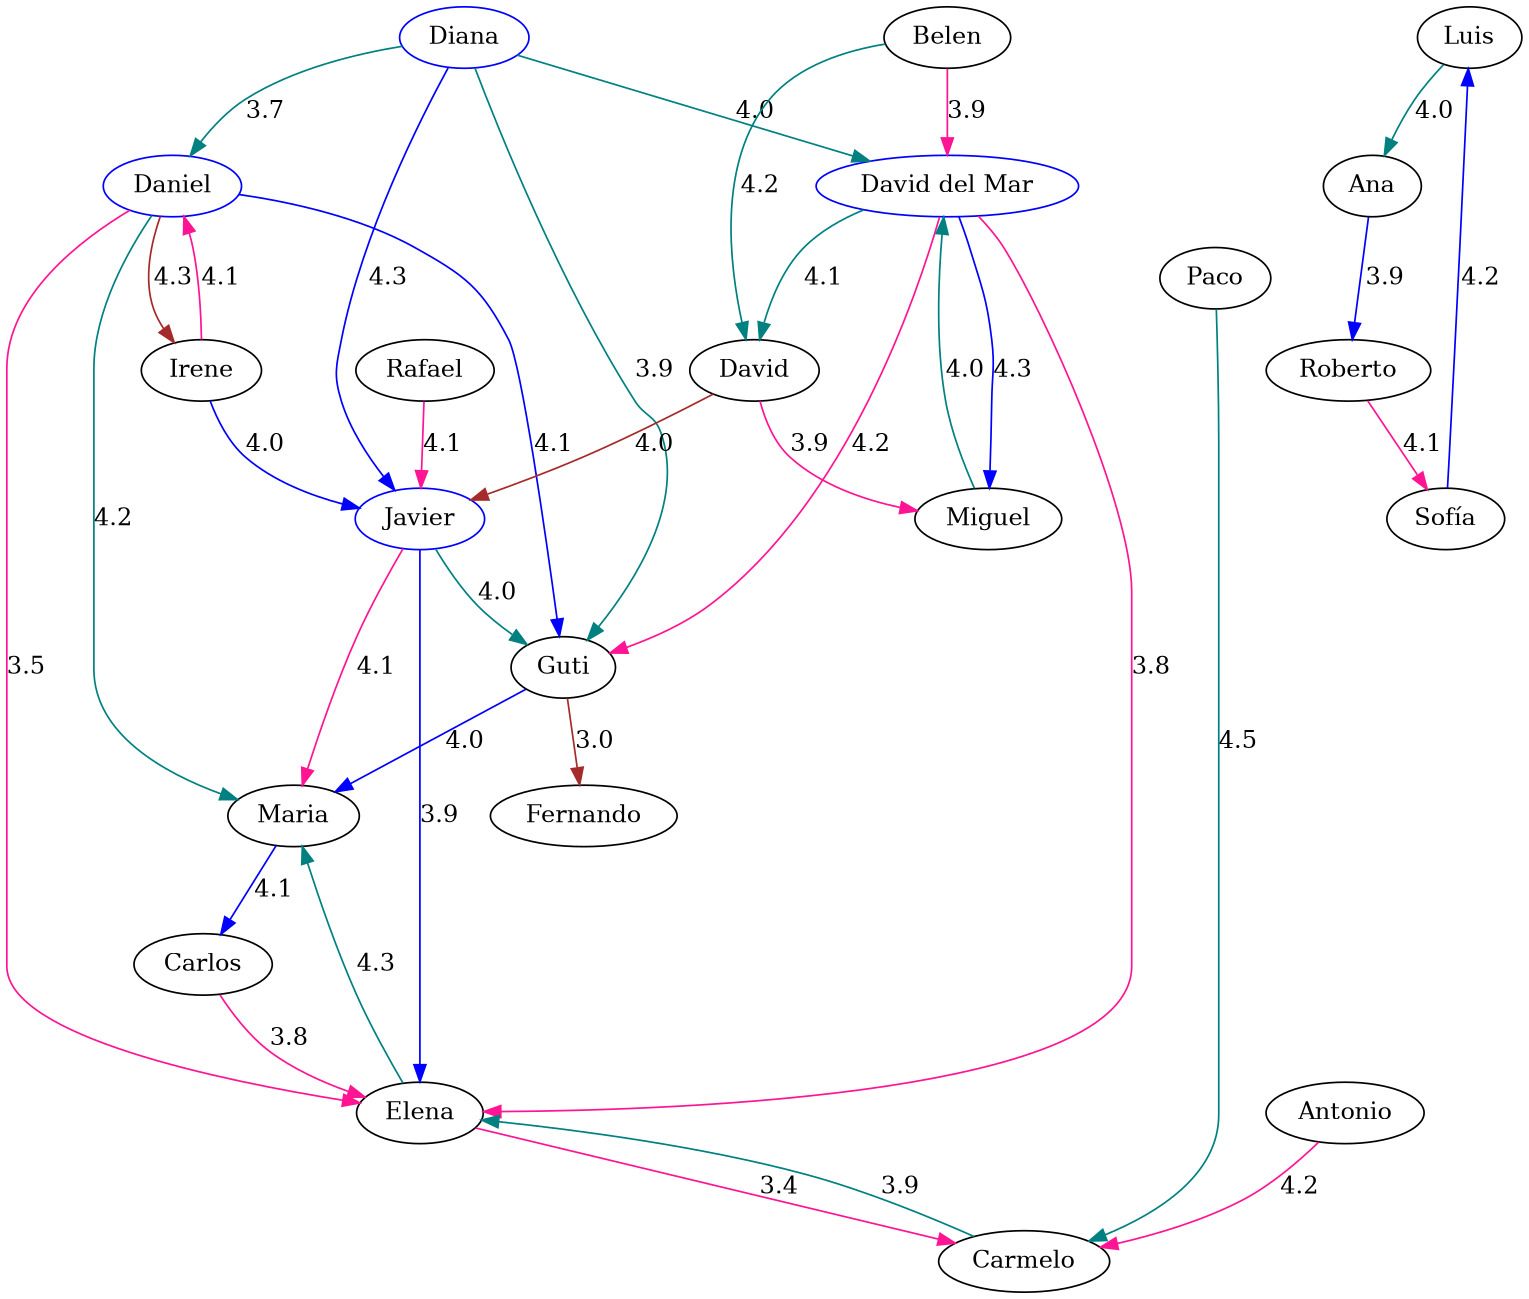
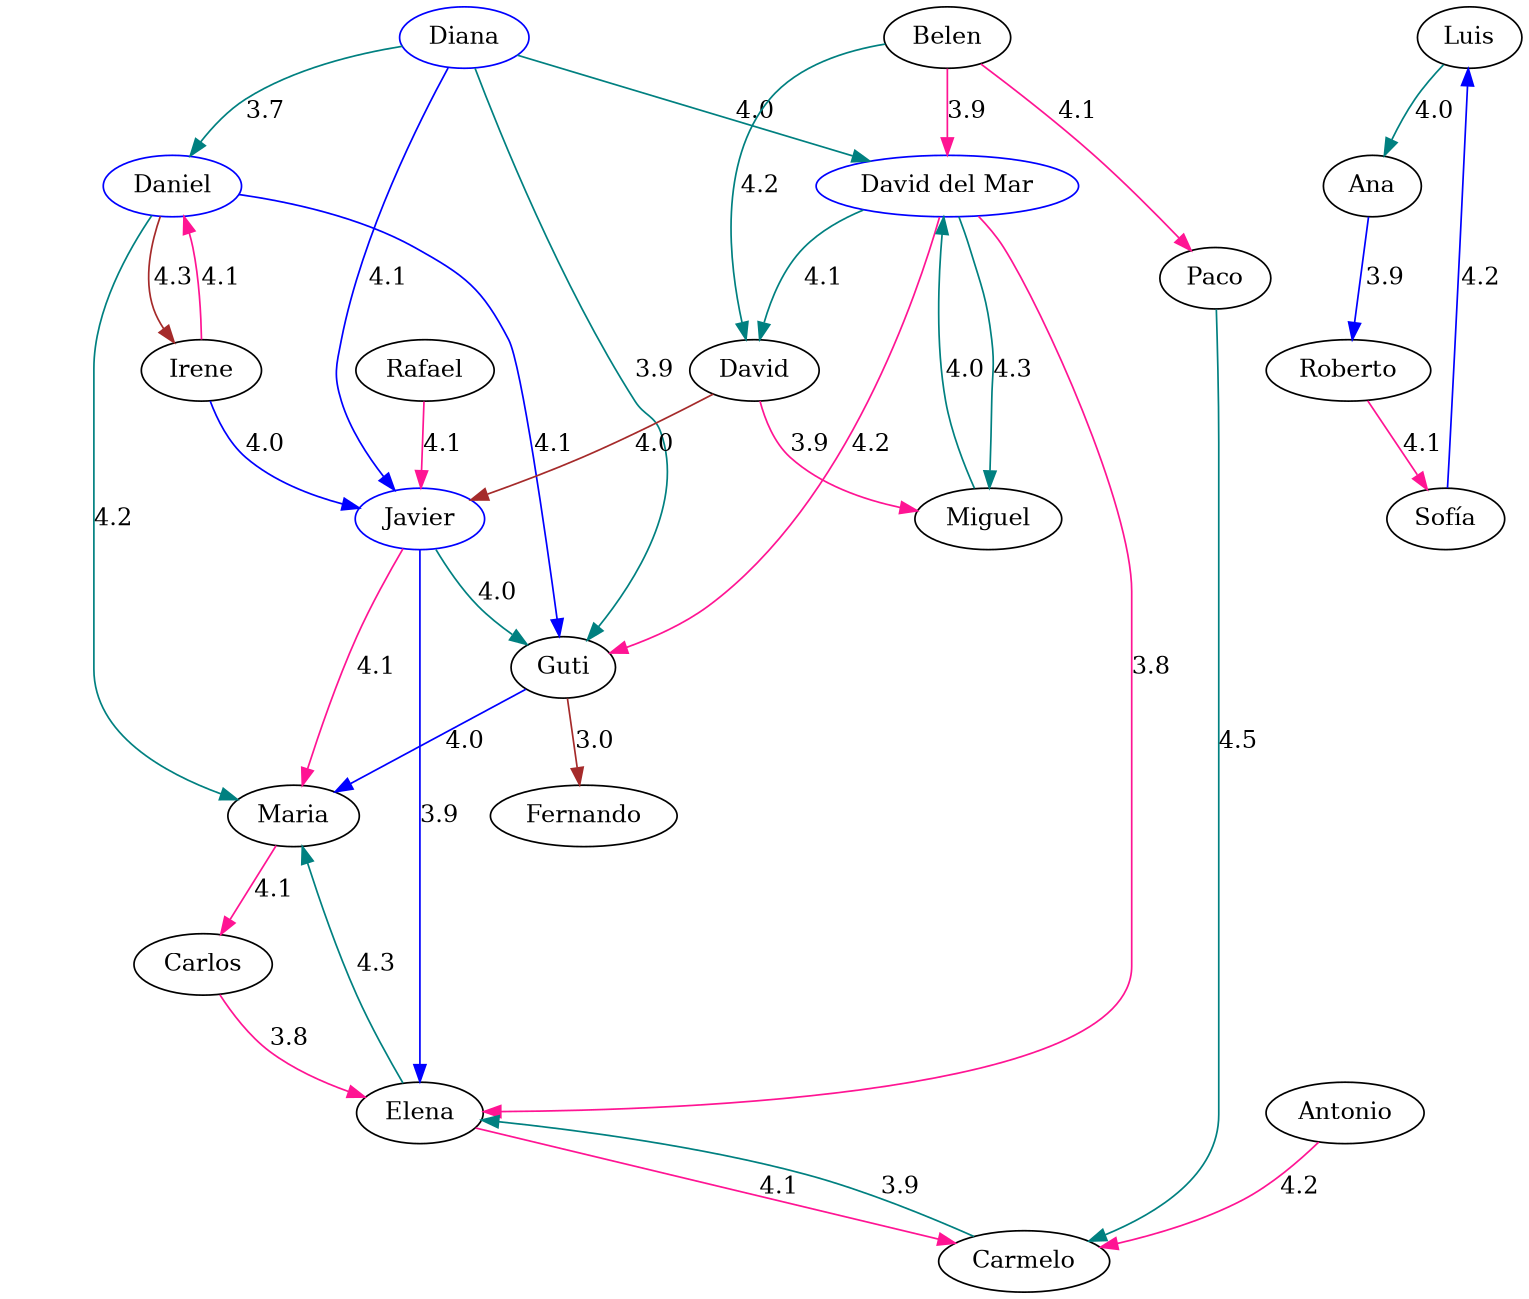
edge "Belen" -> "Paco": added, label "4.1"
edge "Diana" -> "Javier": label "4.3" -> "4.1"
edge "David del Mar" -> "Miguel": color blue -> teal
edge "Daniel" -> "Elena": removed, label "3.5"
edge "Maria" -> "Carlos": color blue -> deeppink
edge "Elena" -> "Carmelo": label "3.4" -> "4.1"
